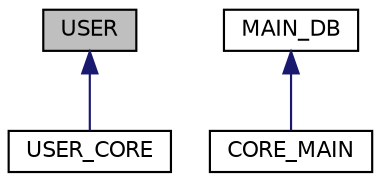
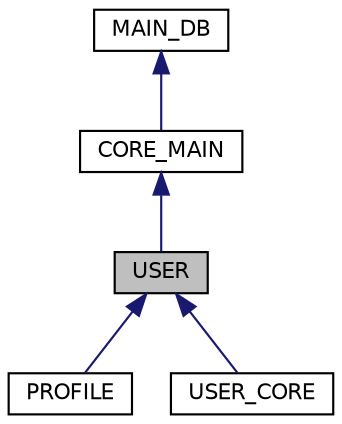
edge "USER" -> "CORE_MAIN": added
node "PROFILE": added
